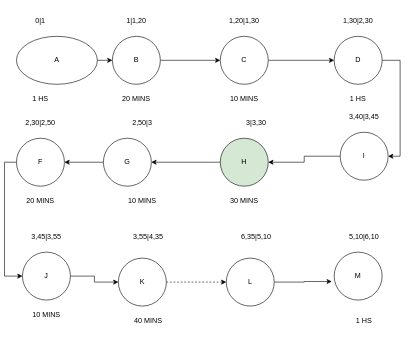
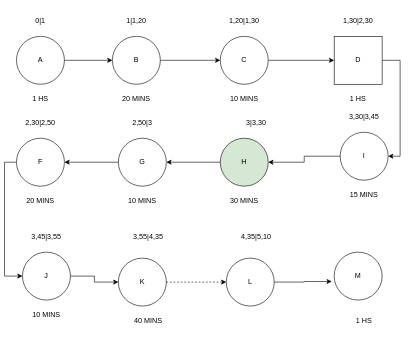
node "A": size 81x48 -> 48x48
node "D": shape ellipse -> rectangle
node "3,40|3,45": label "3,40|3,45" -> "3,30|3,45"
node "G": moved (128, 162) -> (143, 162)
node "15 MINS": added
node "6,35|5,10": label "6,35|5,10" -> "4,35|5,10"
node "5,10|6,10": removed
